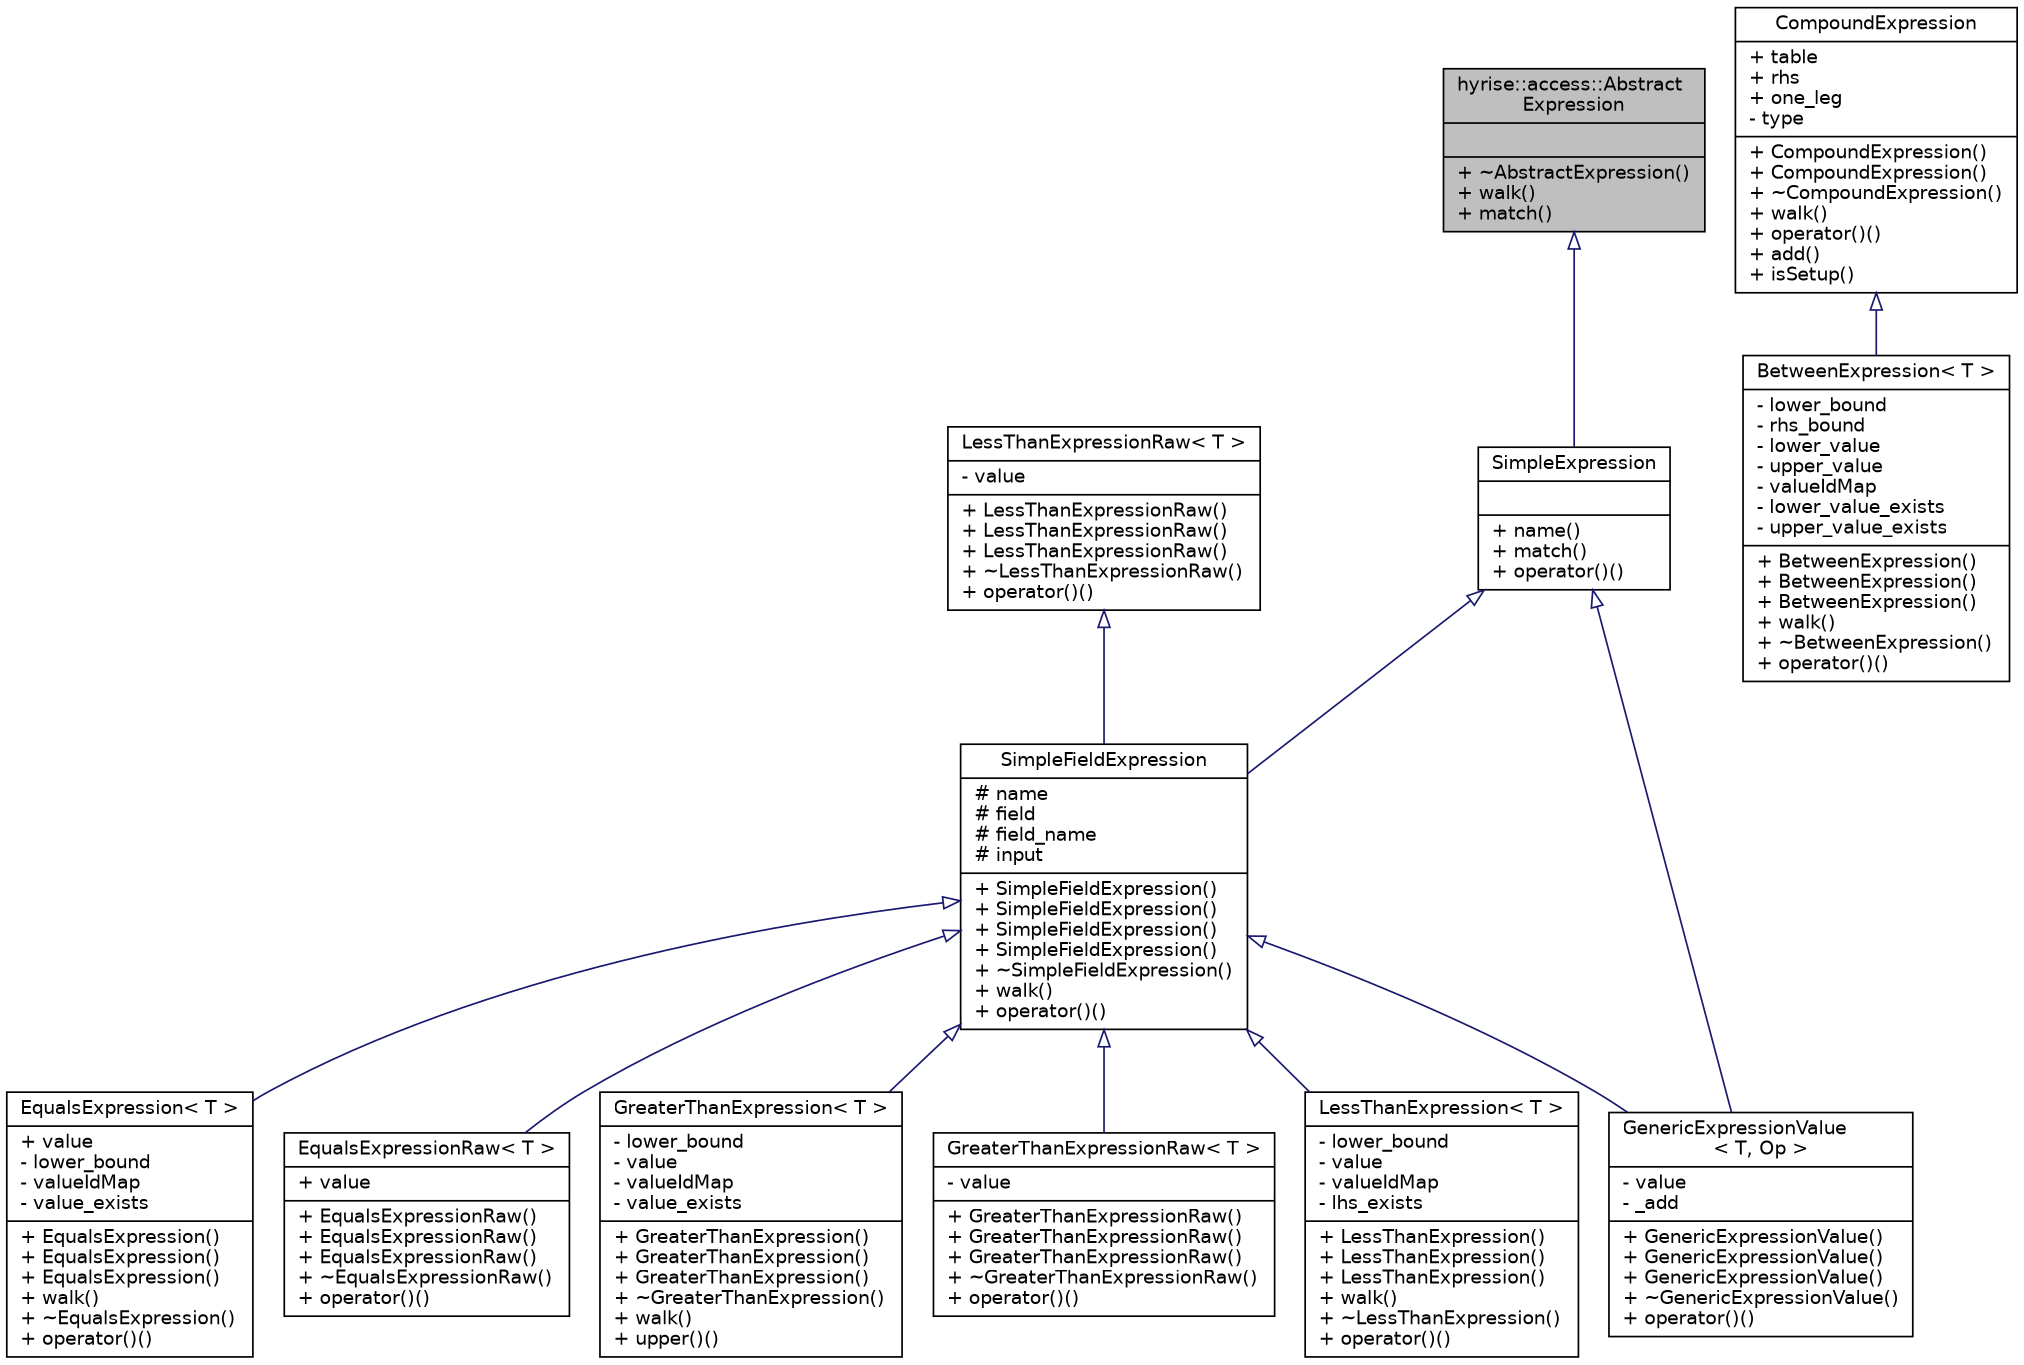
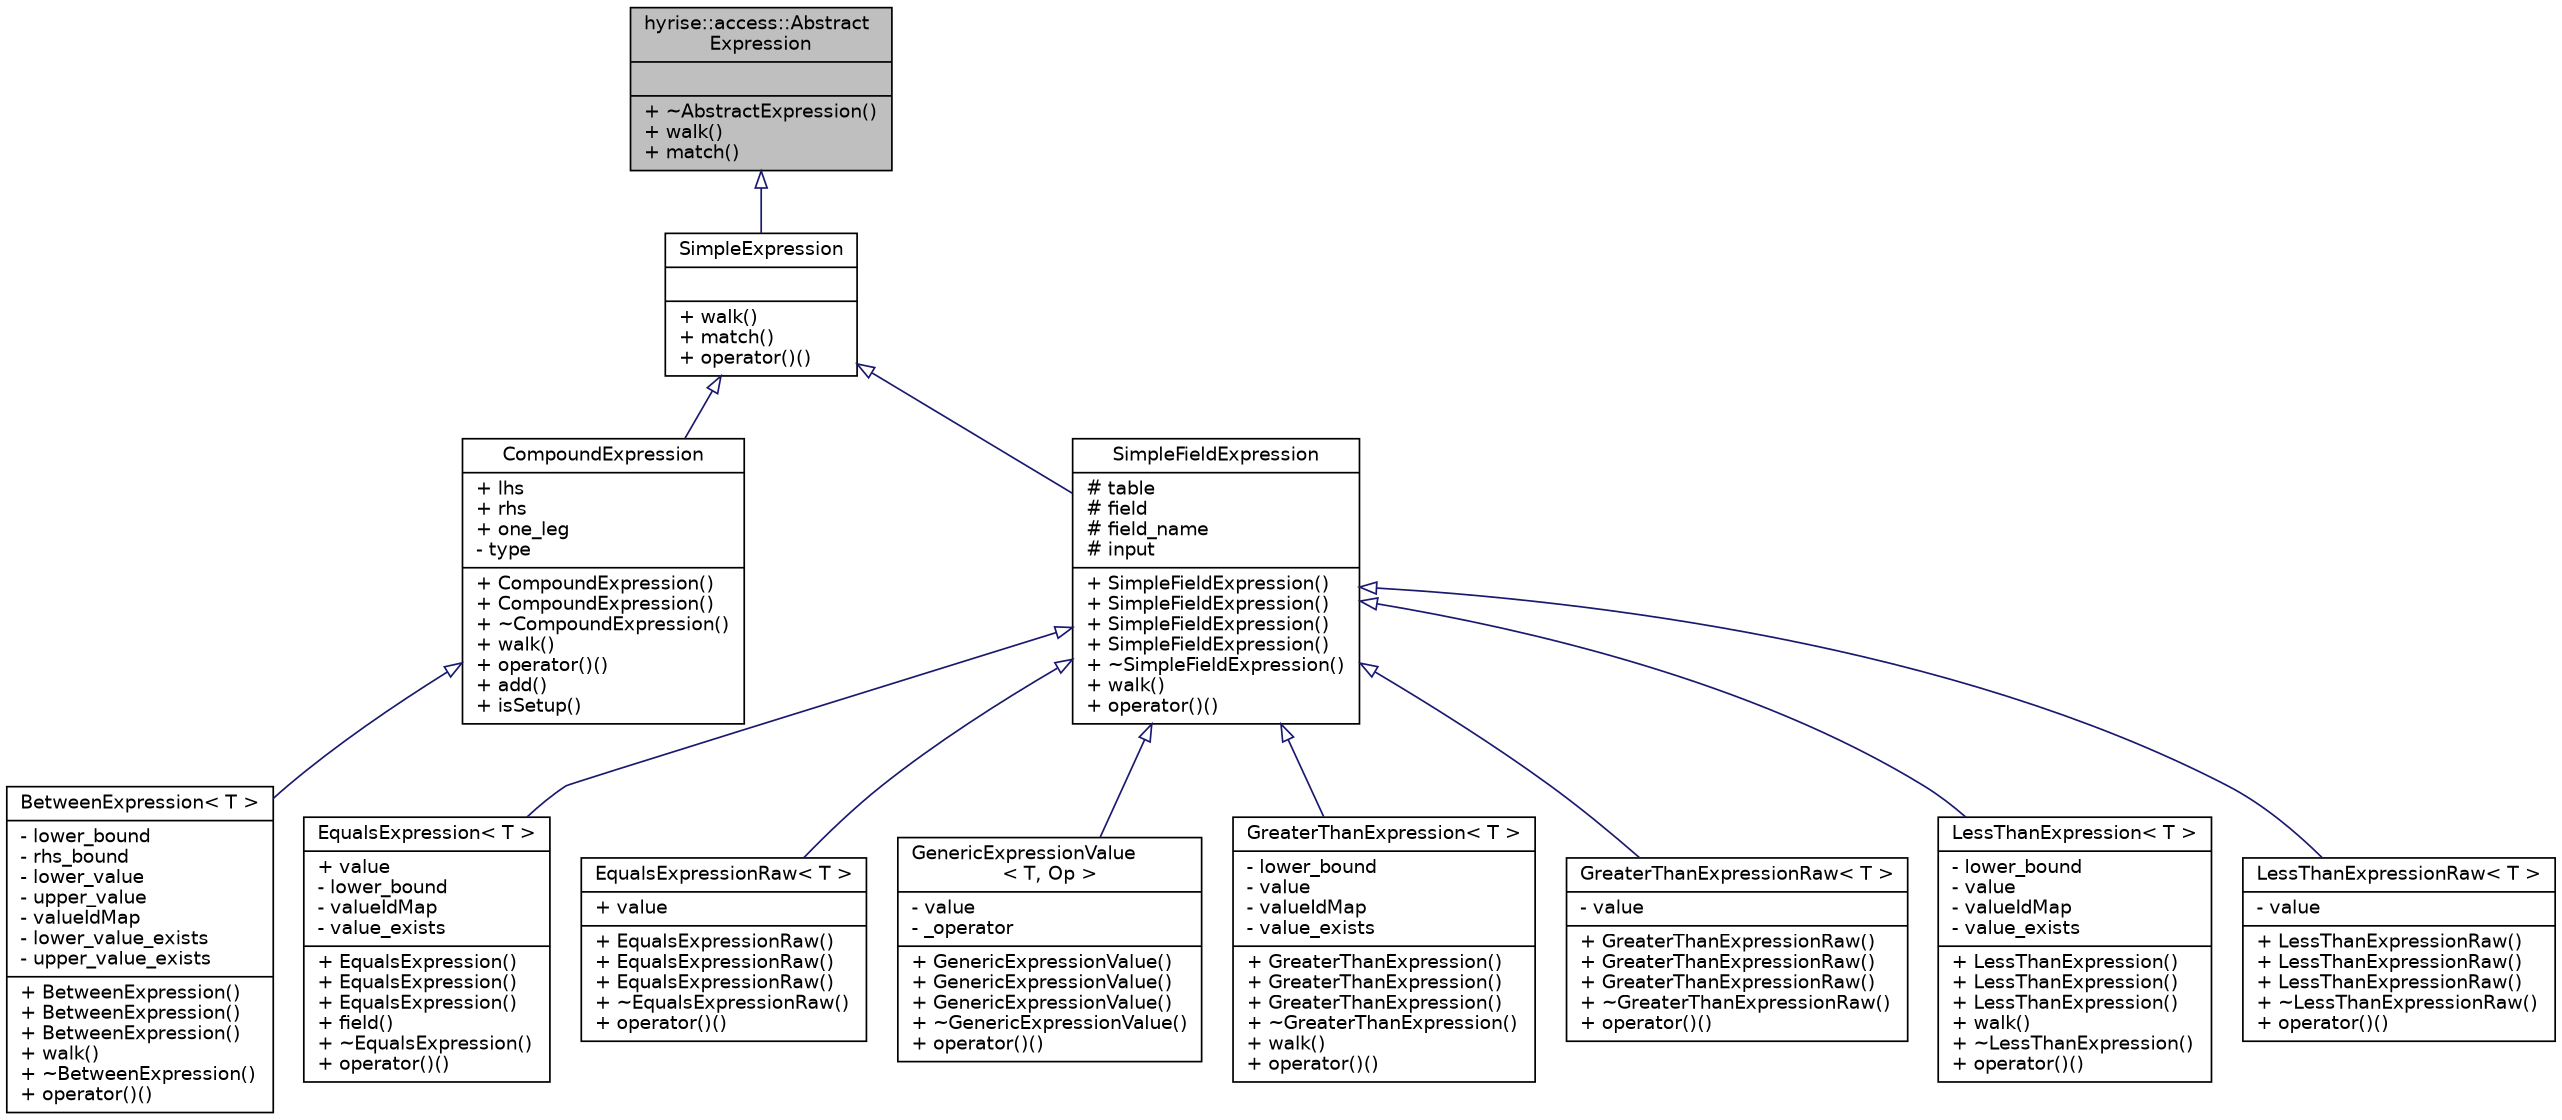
node "CompoundExpression": text "+ table" -> "+ lhs"
node "SimpleExpression": text "+ name()" -> "+ walk()"
edge "SimpleFieldExpression" -> "LessThanExpressionRaw< T >": reversed
node "SimpleFieldExpression": text "# name" -> "# table"
edge "GenericExpressionValue" -> "SimpleExpression": now "CompoundExpression" -> "SimpleExpression"
node "LessThanExpression< T >": text "- lhs_exists" -> "- value_exists"
node "GenericExpressionValue": text "- _add" -> "- _operator"
node "EqualsExpression< T >": text "+ walk()" -> "+ field()"
node "GreaterThanExpression< T >": text "+ upper()()" -> "+ operator()()"
